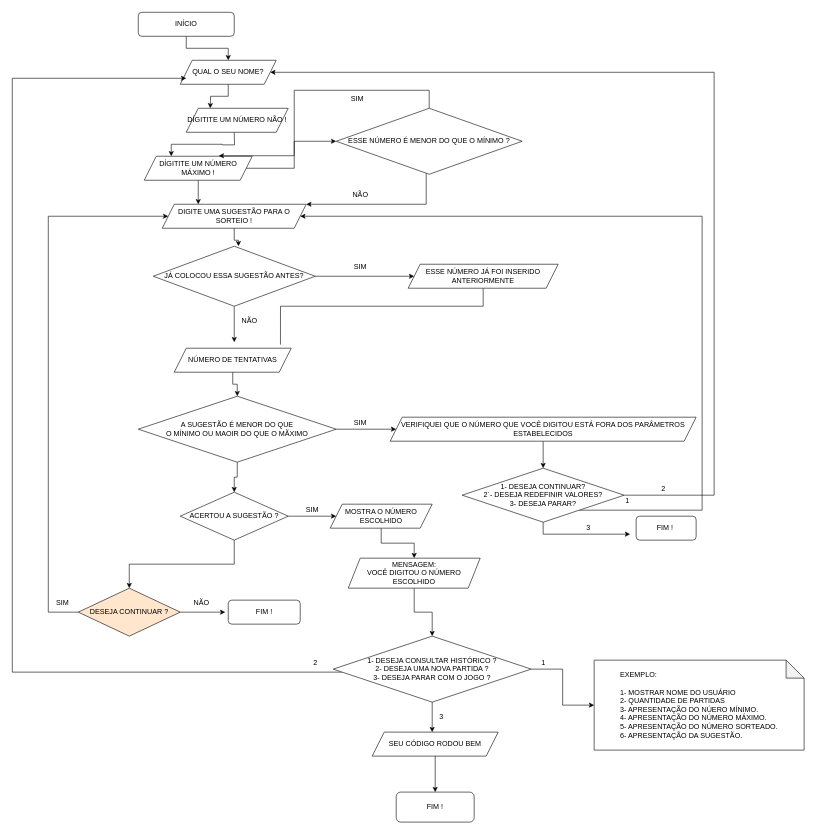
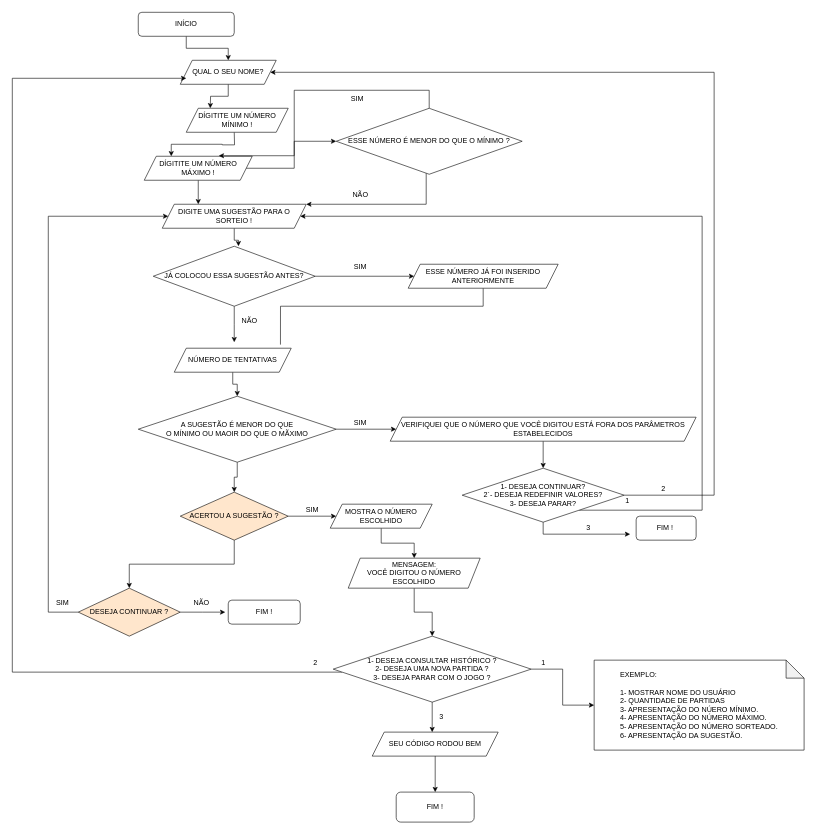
node "DÍGITITE UM NÚMERO NÃO !": label "DÍGITITE UM NÚMERO NÃO !" -> "DÍGITITE UM NÚMERO MÍNIMO !"
node "ACERTOU A SUGESTÃO ?": fillcolor #ffffff -> #ffe6cc
